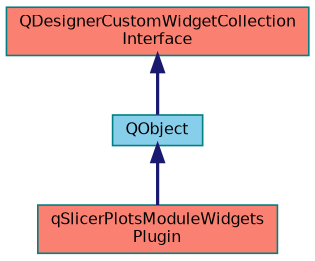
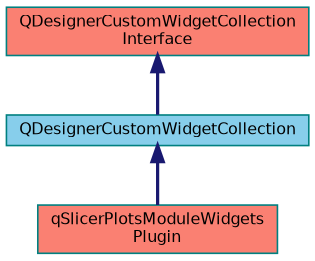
node "QObject": label "QObject" -> "QDesignerCustomWidgetCollection"
